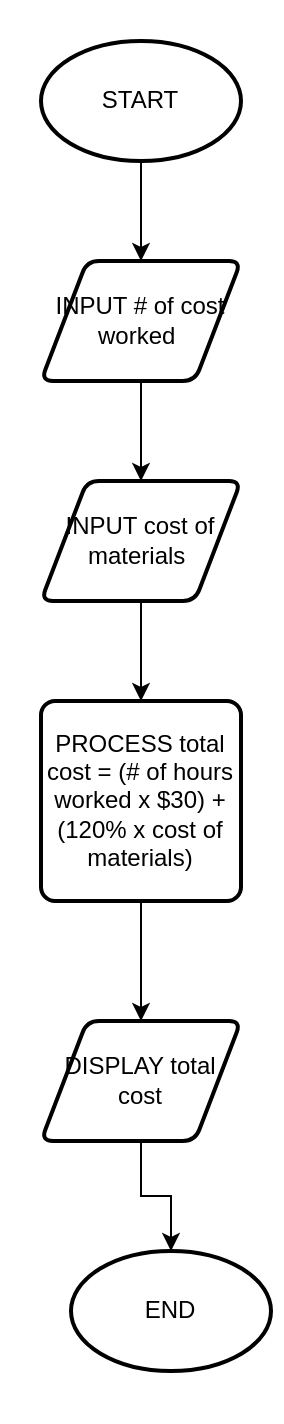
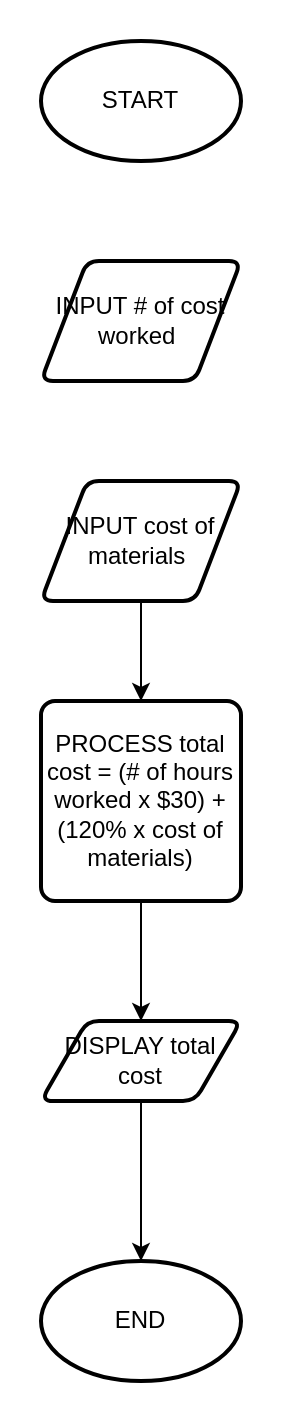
edge "START" -> "INPUT # of cost worked": removed
edge "INPUT # of cost worked" -> "INPUT cost of materials": removed
node "DISPLAY total cost": size 200x120 -> 200x80
node "END": moved (171, 1311) -> (141, 1321)
